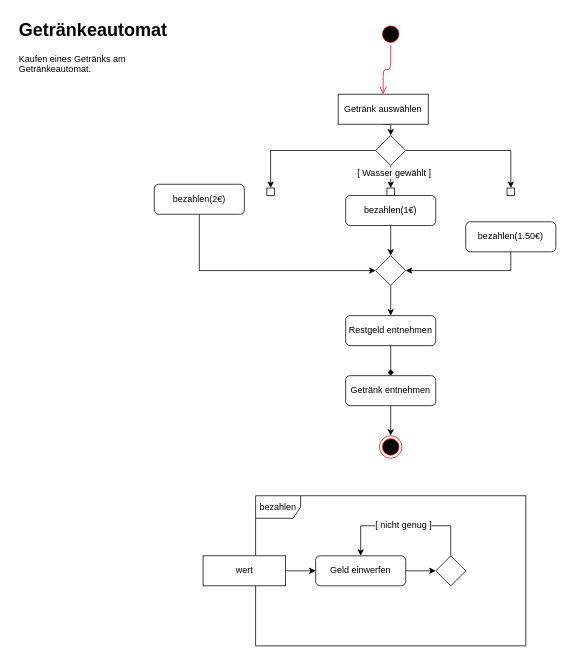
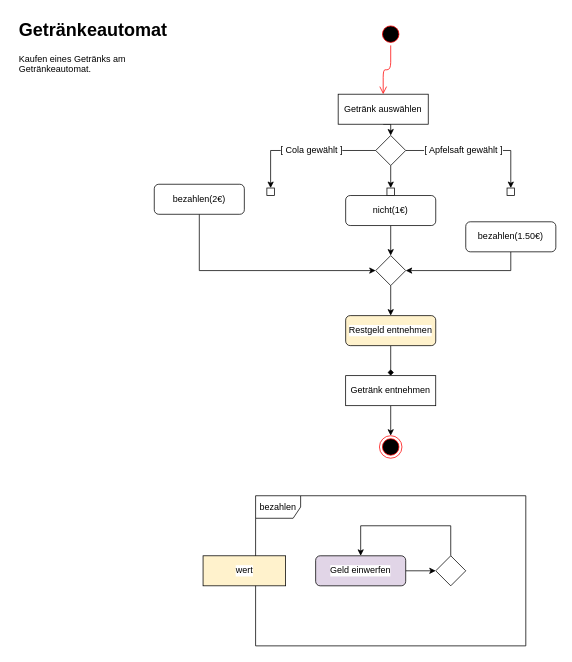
node "[ Cola gewählt ]": added
node "[ Apfelsaft gewählt ]": added
node "[ Wasser gewählt ]": removed
node "bezahlen(1€)": label "bezahlen(1€)" -> "nicht(1€)"
node "Restgeld entnehmen": fillcolor #ffffff -> #fff2cc
node "Getränk entnehmen": shape rounded rectangle -> rectangle
node "[ nicht genug ]": removed
node "wert": fillcolor #ffffff -> #fff2cc
edge "wert" -> "Geld einwerfen": removed
node "Geld einwerfen": fillcolor #ffffff -> #e1d5e7
